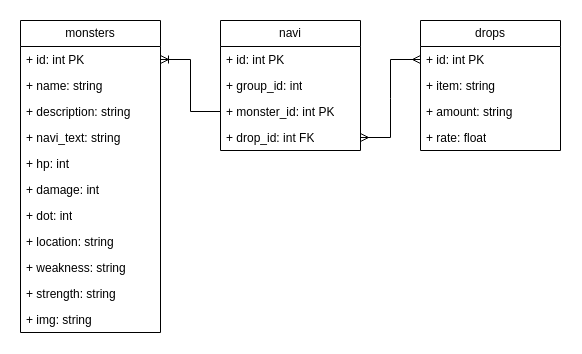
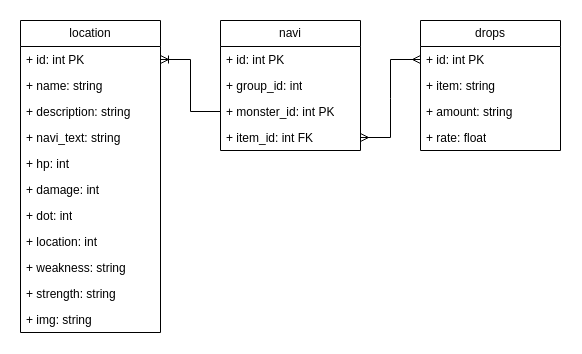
node "monsters": label "monsters" -> "location"
node "+ drop_id: int FK": label "+ drop_id: int FK" -> "+ item_id: int FK"
node "+ location: string": label "+ location: string" -> "+ location: int"
